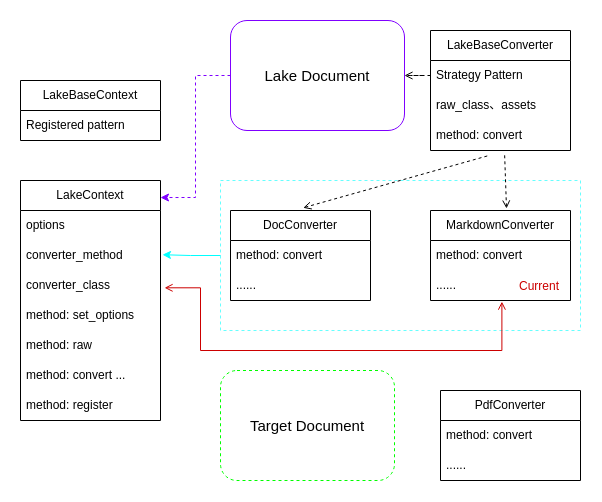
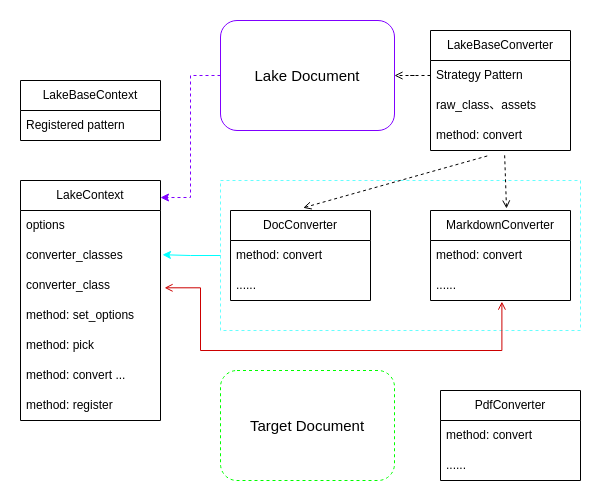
node "Lake Document": moved (318, 76) -> (308, 76)
node "converter_method": label "converter_method" -> "converter_classes"
node "Current": removed
node "method: raw": label "method: raw" -> "method: pick"
